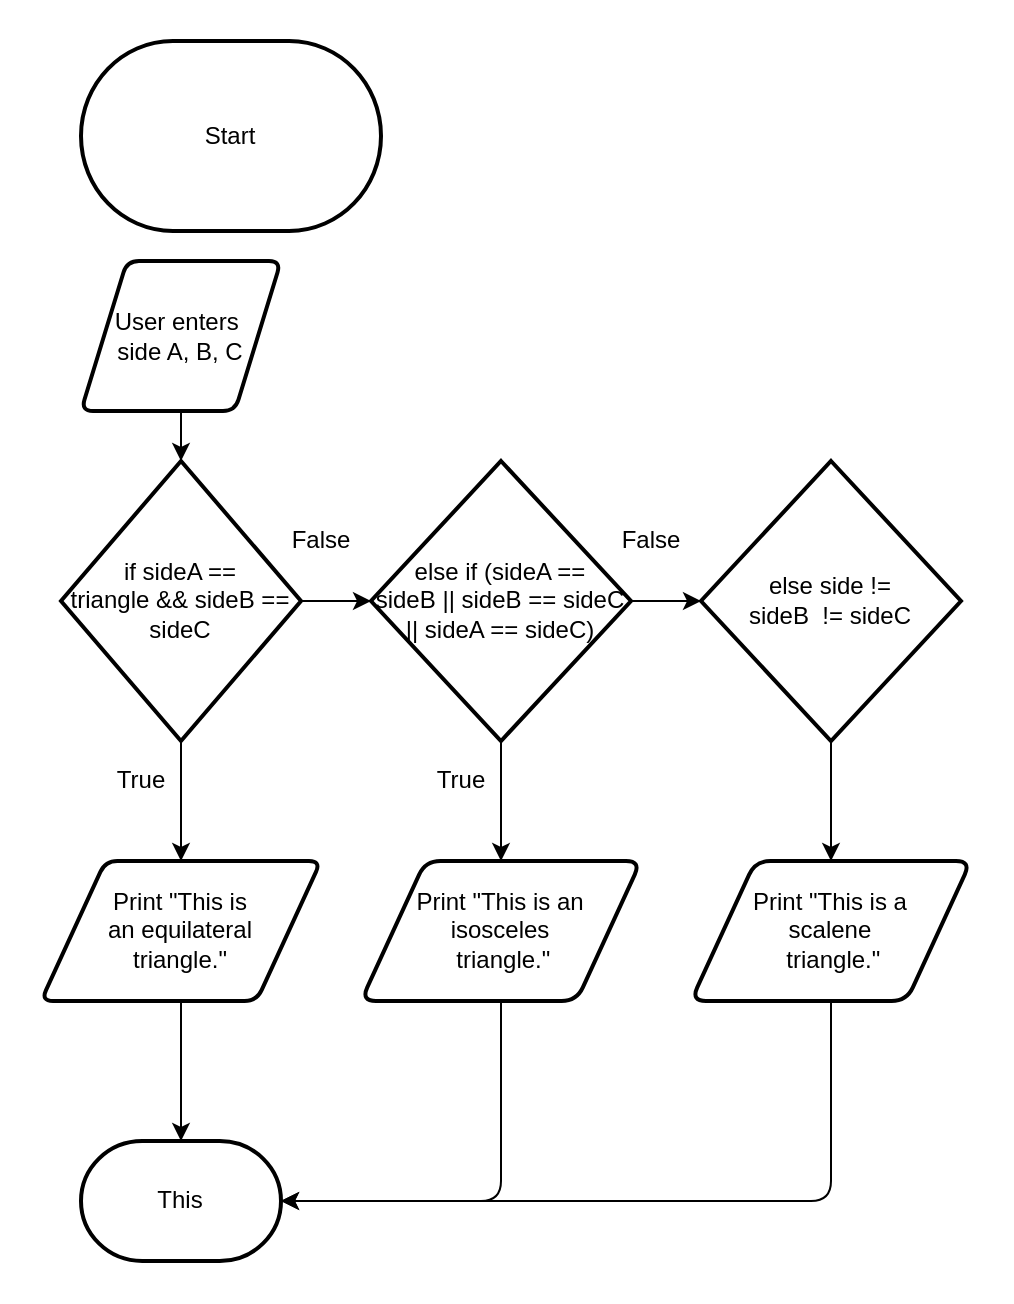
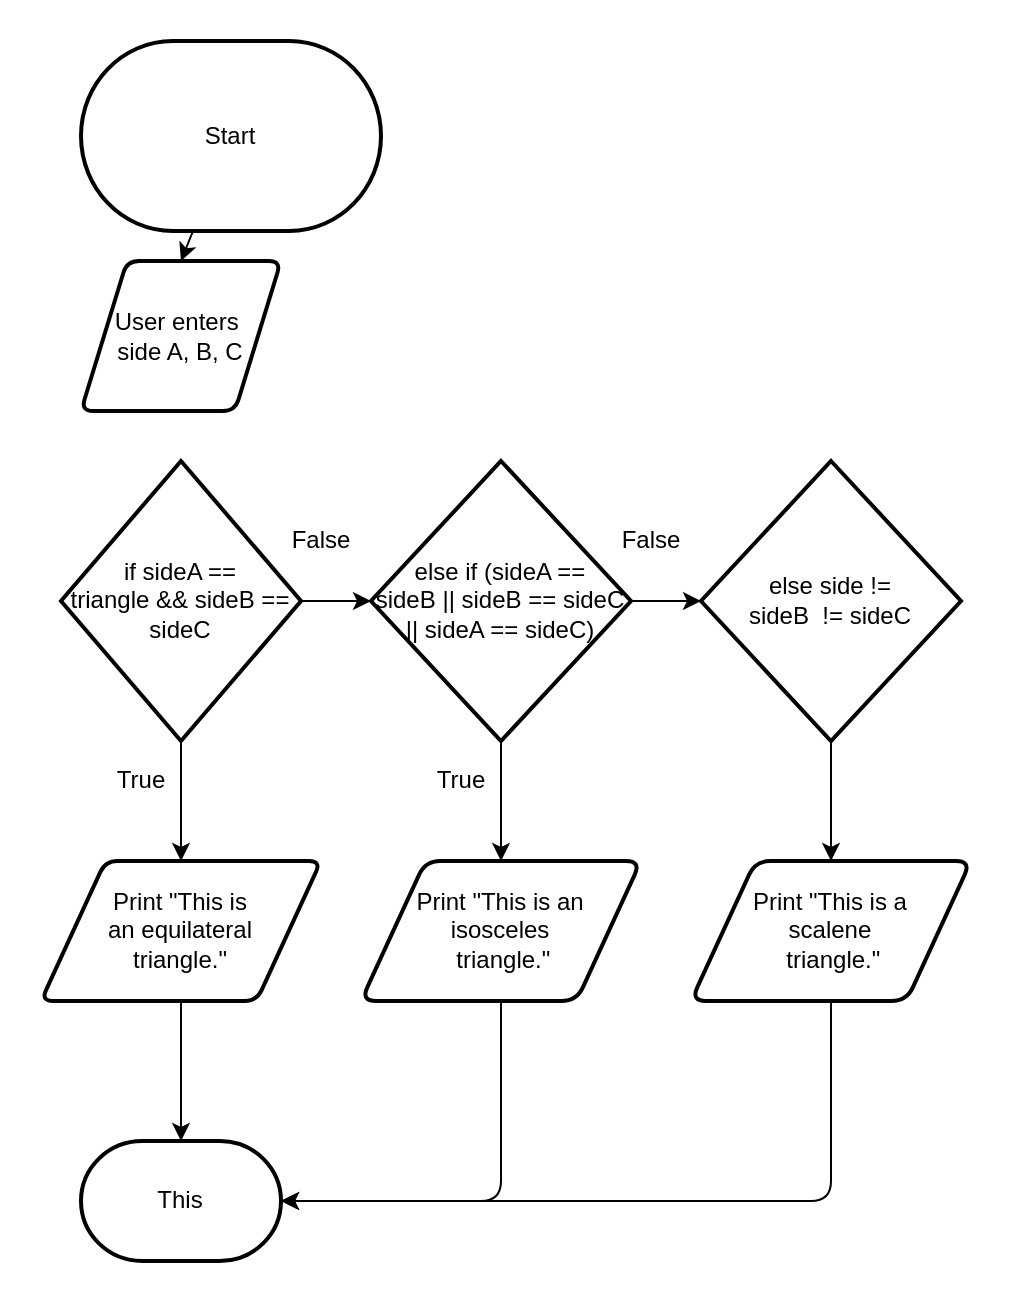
edge "Start" -> "User enters side A, B, C": added
edge "User enters side A, B, C" -> "if sideA == triangle && sideB == sideC": removed
